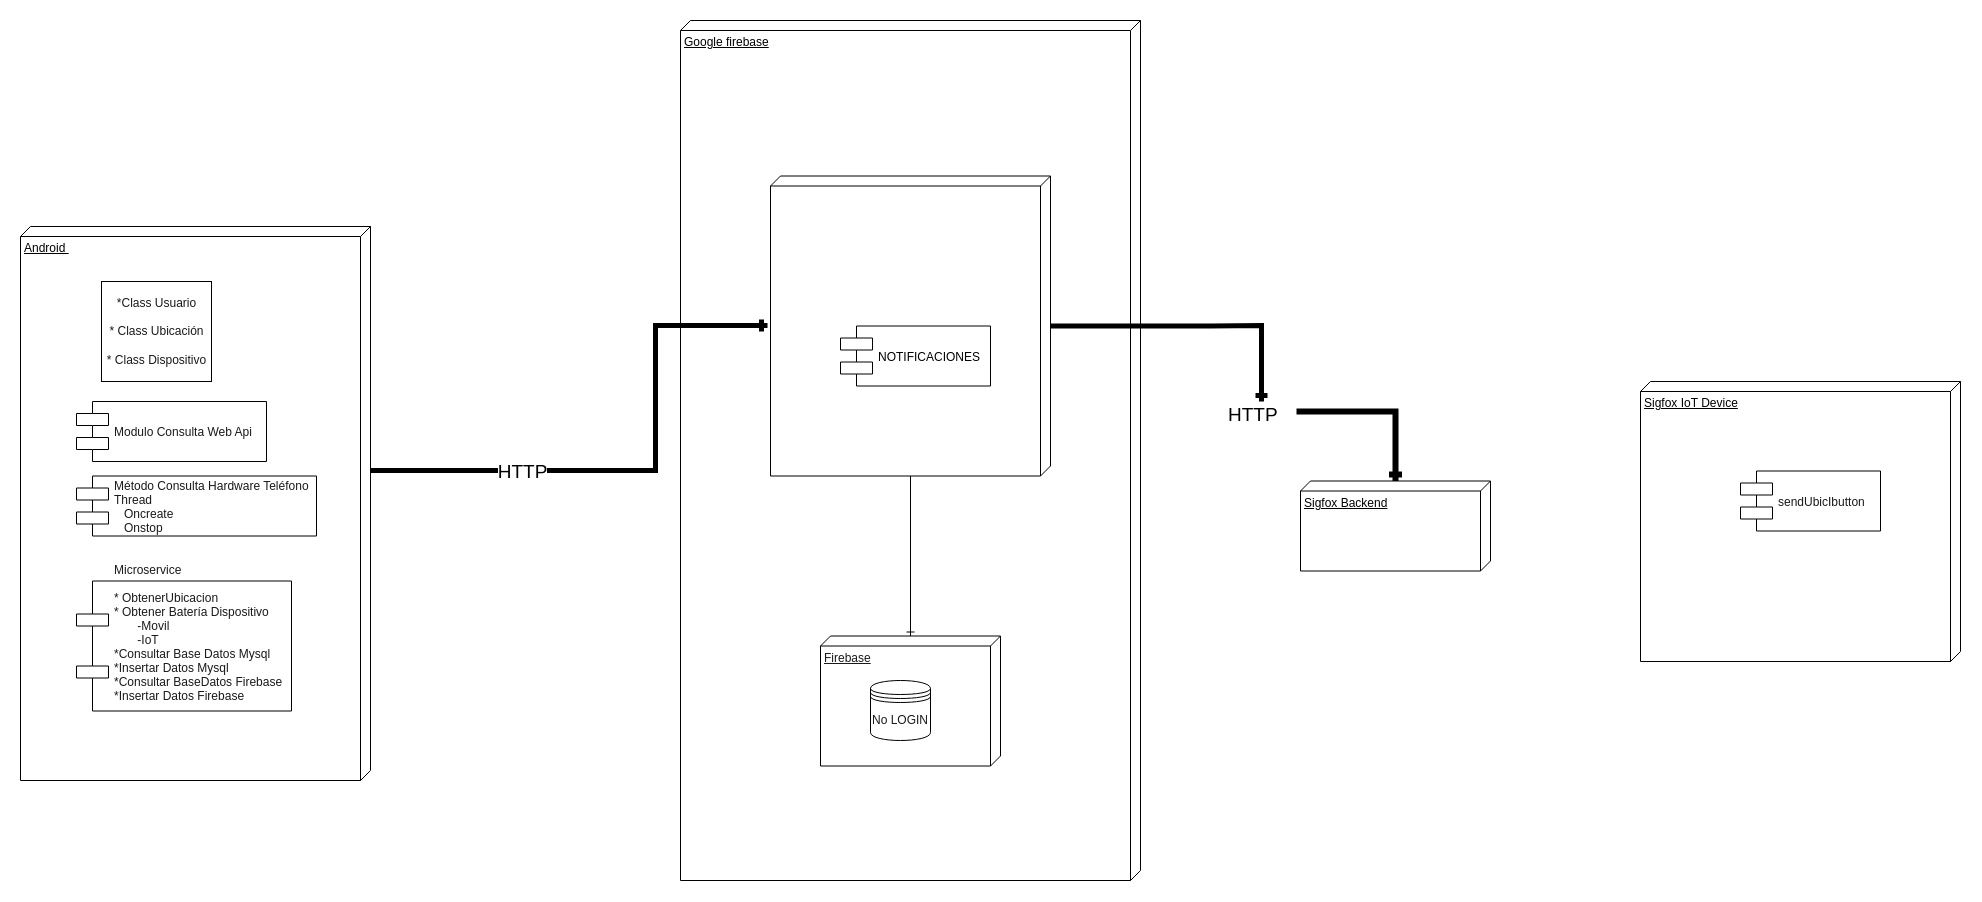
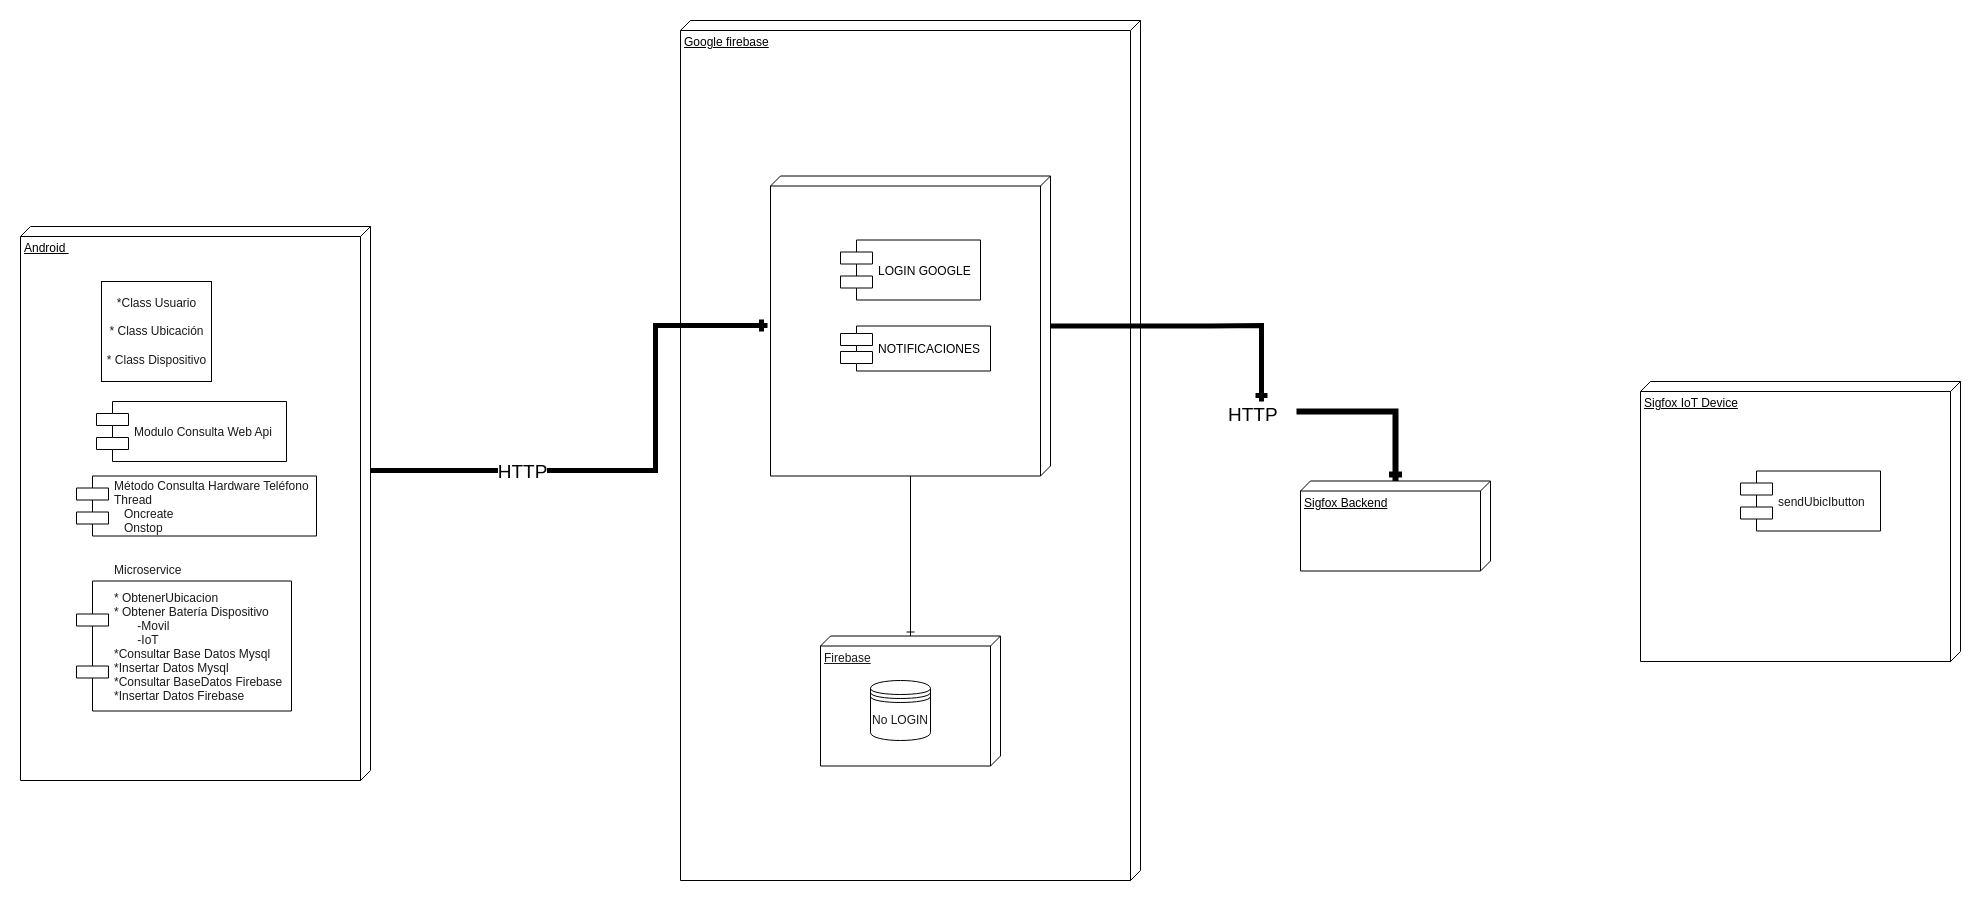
node "LOGIN GOOGLE": added
node "NOTIFICACIONES": size 150x60 -> 150x45
node "Modulo Consulta Web Api": moved (172, 432) -> (192, 432)
